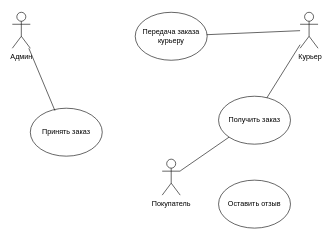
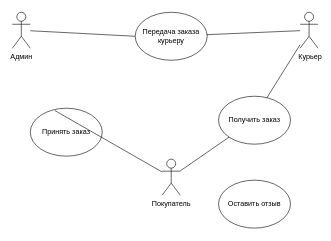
edge "Админ" -- "Передача заказа курьеру": added
edge "Админ" -- "Принять заказ": now "Покупатель" -- "Принять заказ"
